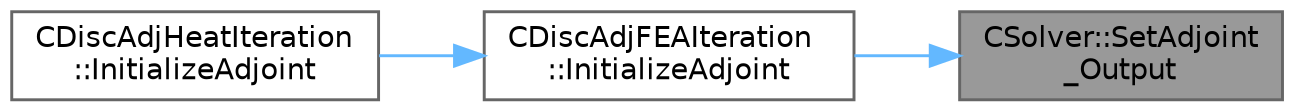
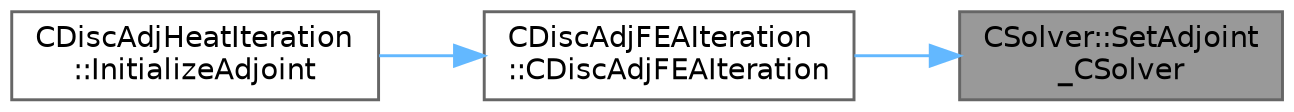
node "CDiscAdjFEAIteration ::InitializeAdjoint": label "CDiscAdjFEAIteration ::InitializeAdjoint" -> "CDiscAdjFEAIteration ::CDiscAdjFEAIteration"
node "CSolver::SetAdjoint _Output": label "CSolver::SetAdjoint _Output" -> "CSolver::SetAdjoint _CSolver"
